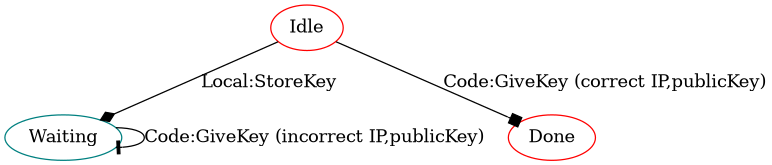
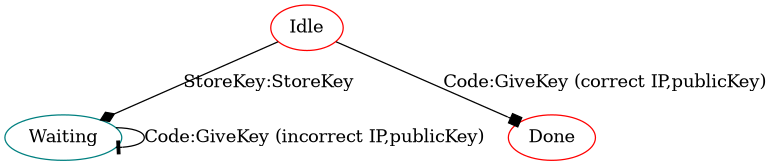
edge "Idle" -> "Waiting": label "Local:StoreKey" -> "StoreKey:StoreKey"
